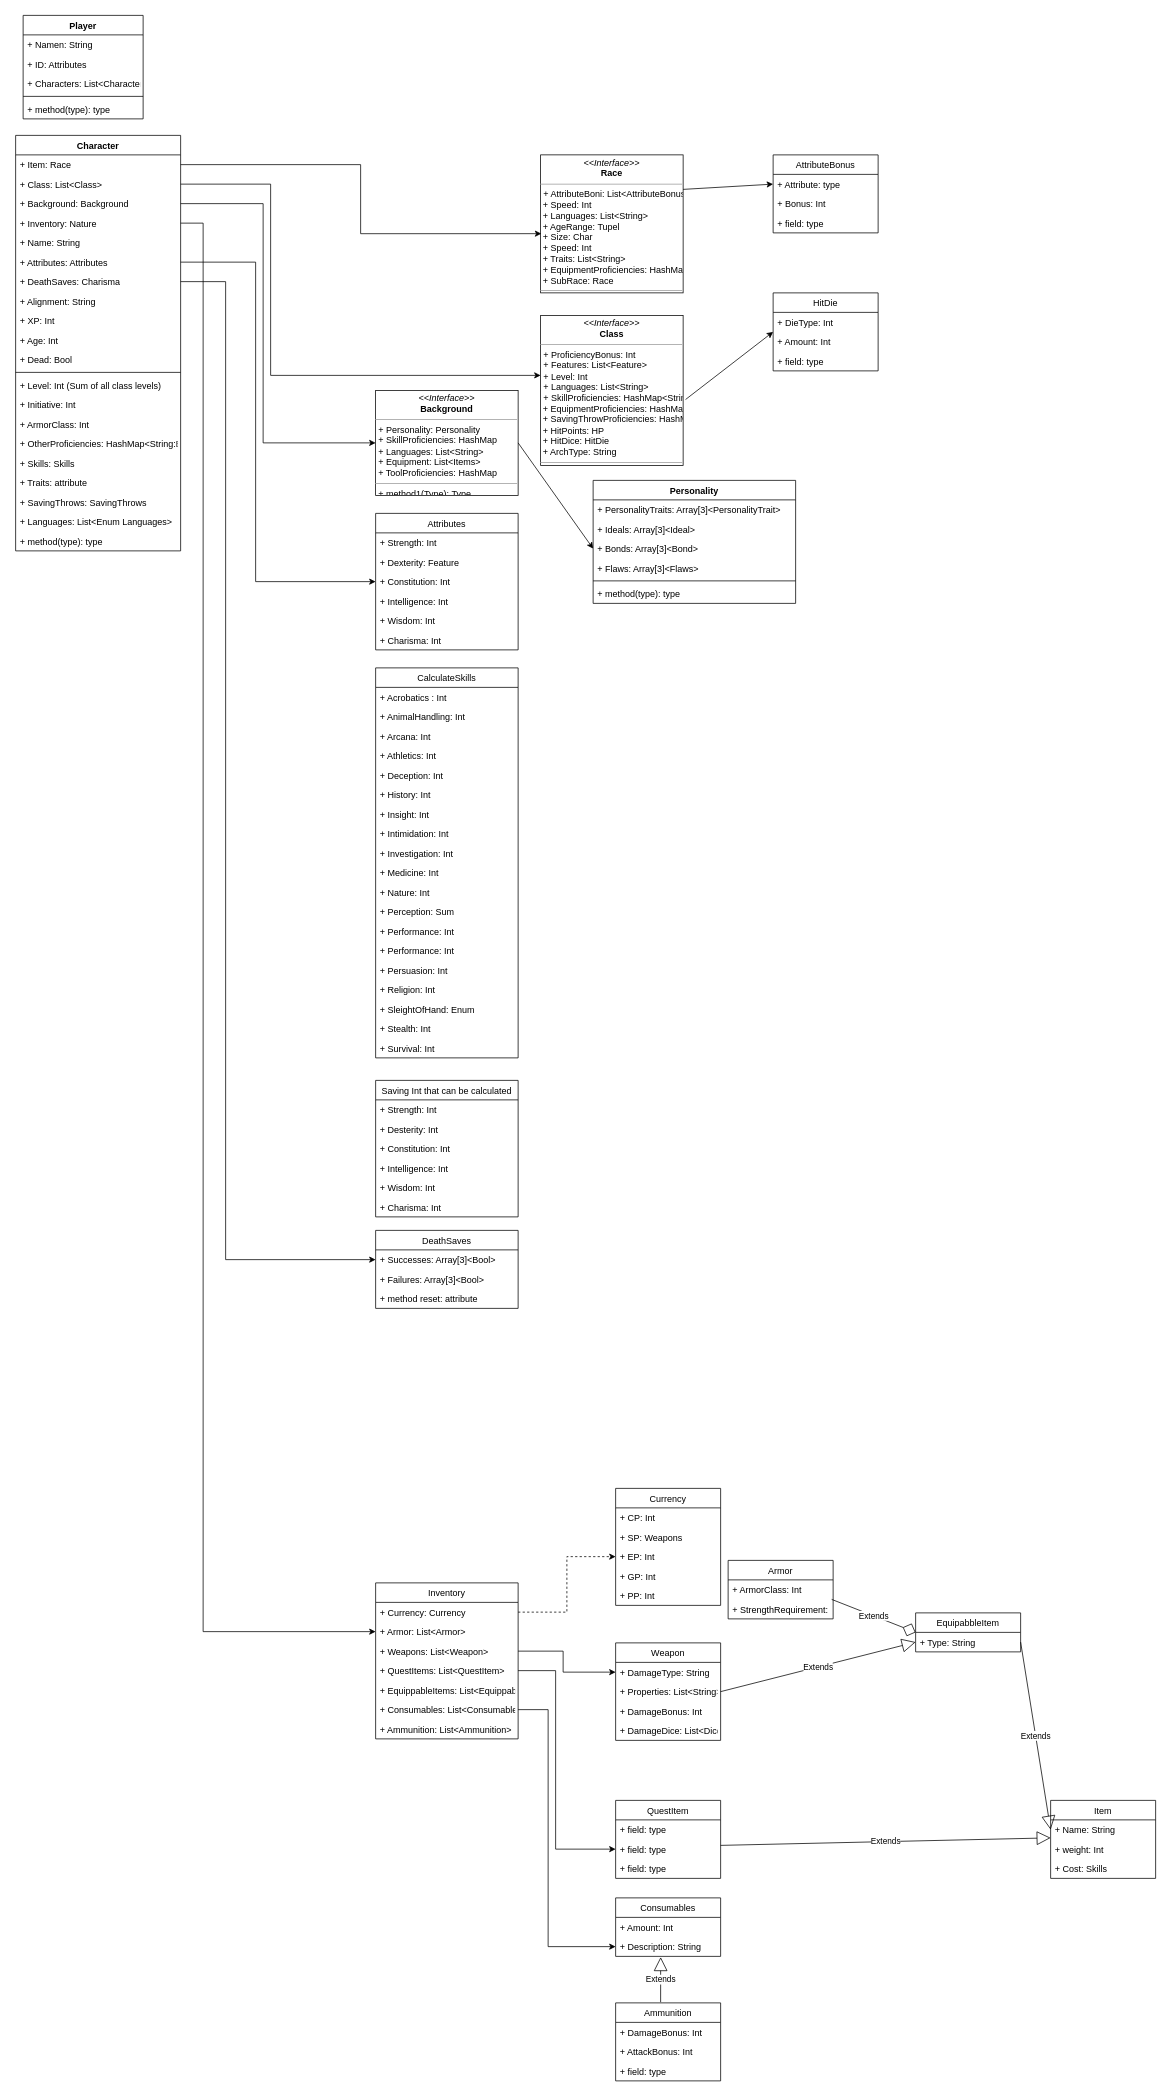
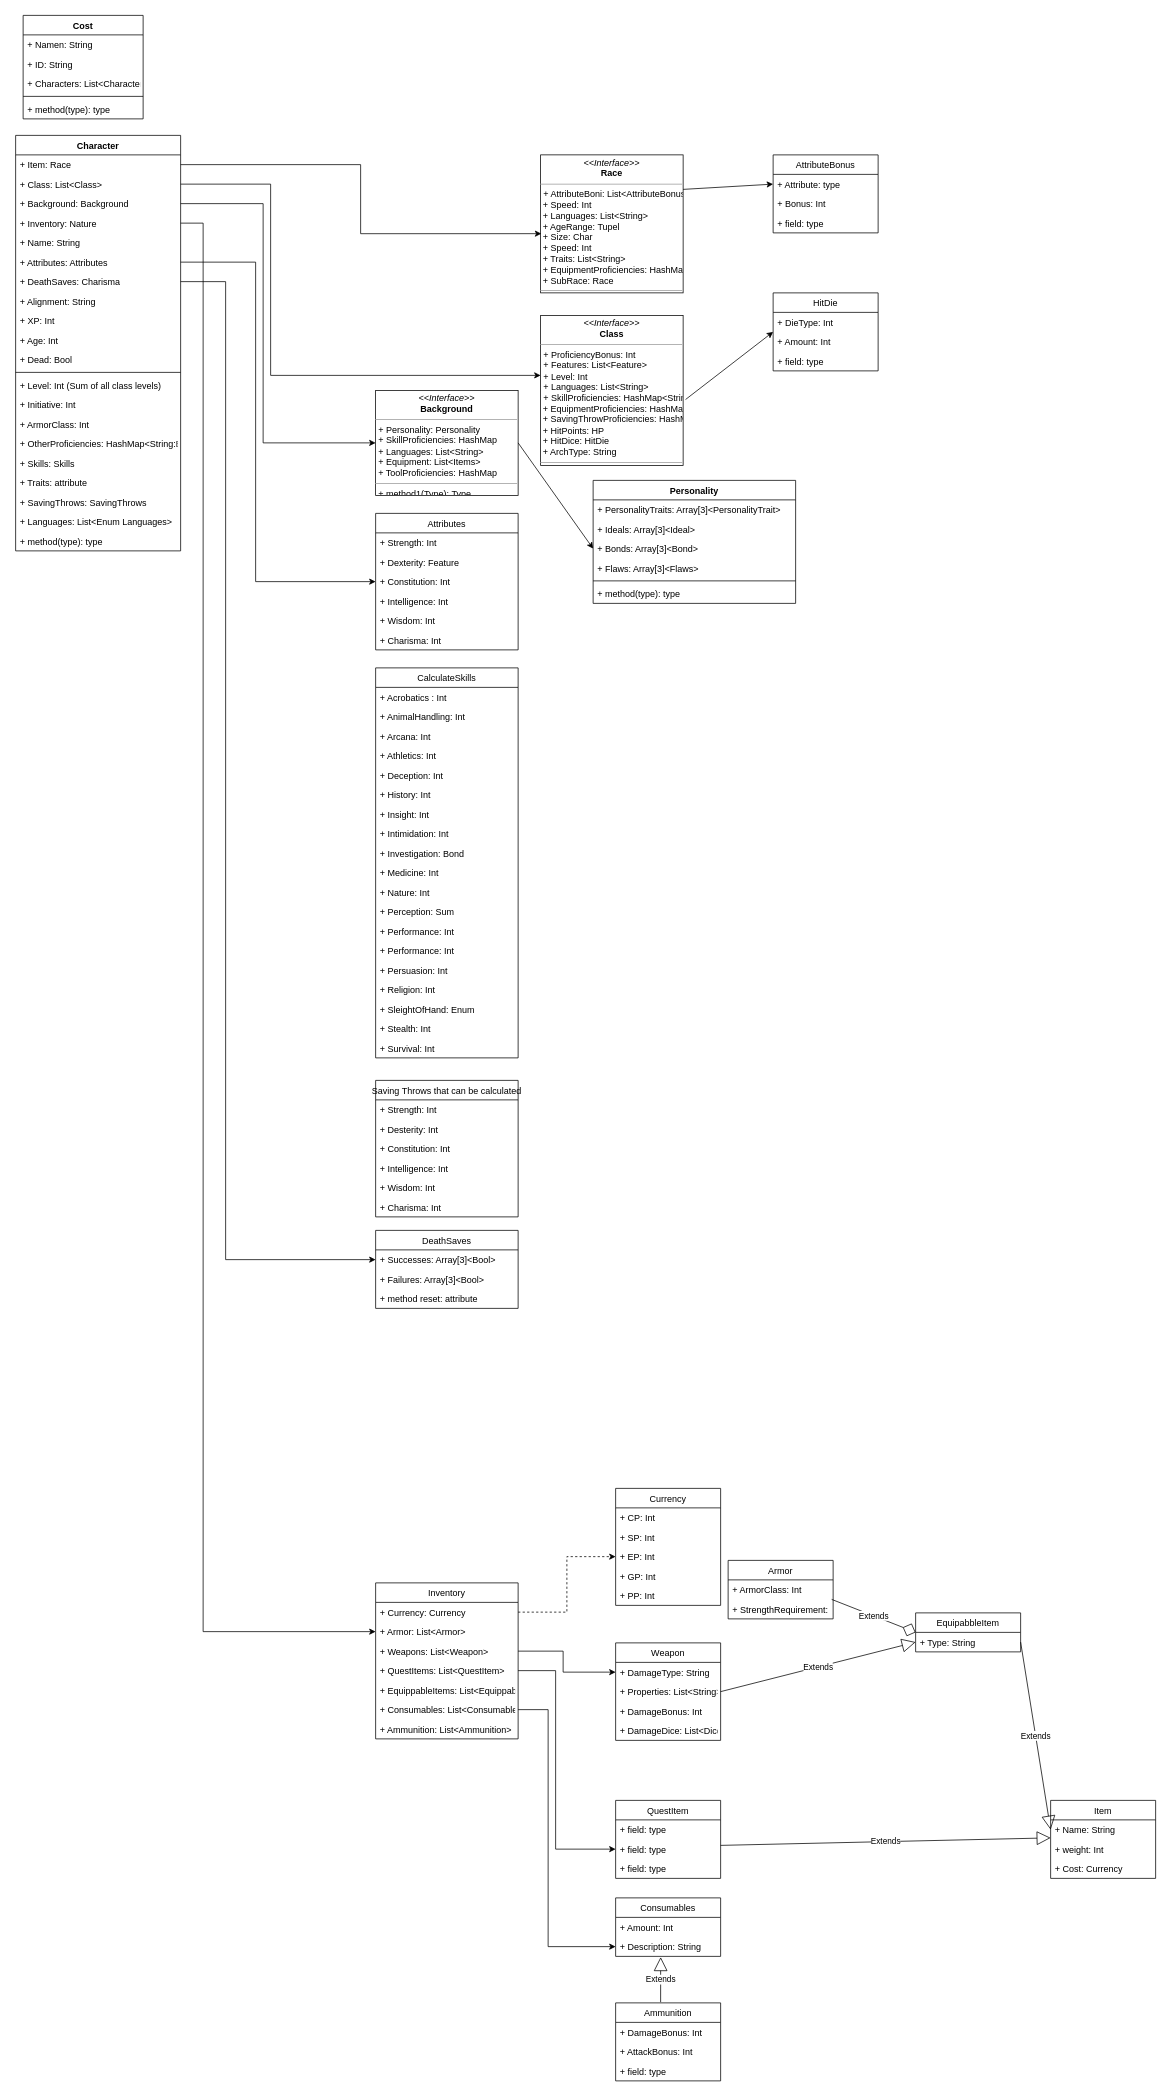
node "Player": label "Player" -> "Cost"
node "+ ID: Attributes": label "+ ID: Attributes" -> "+ ID: String"
node "+ Investigation: Int": label "+ Investigation: Int" -> "+ Investigation: Bond"
node "Saving Int that can be calculated": label "Saving Int that can be calculated" -> "Saving Throws that can be calculated"
node "+ SP: Weapons": label "+ SP: Weapons" -> "+ SP: Int"
node "+ Cost: Skills": label "+ Cost: Skills" -> "+ Cost: Currency"
